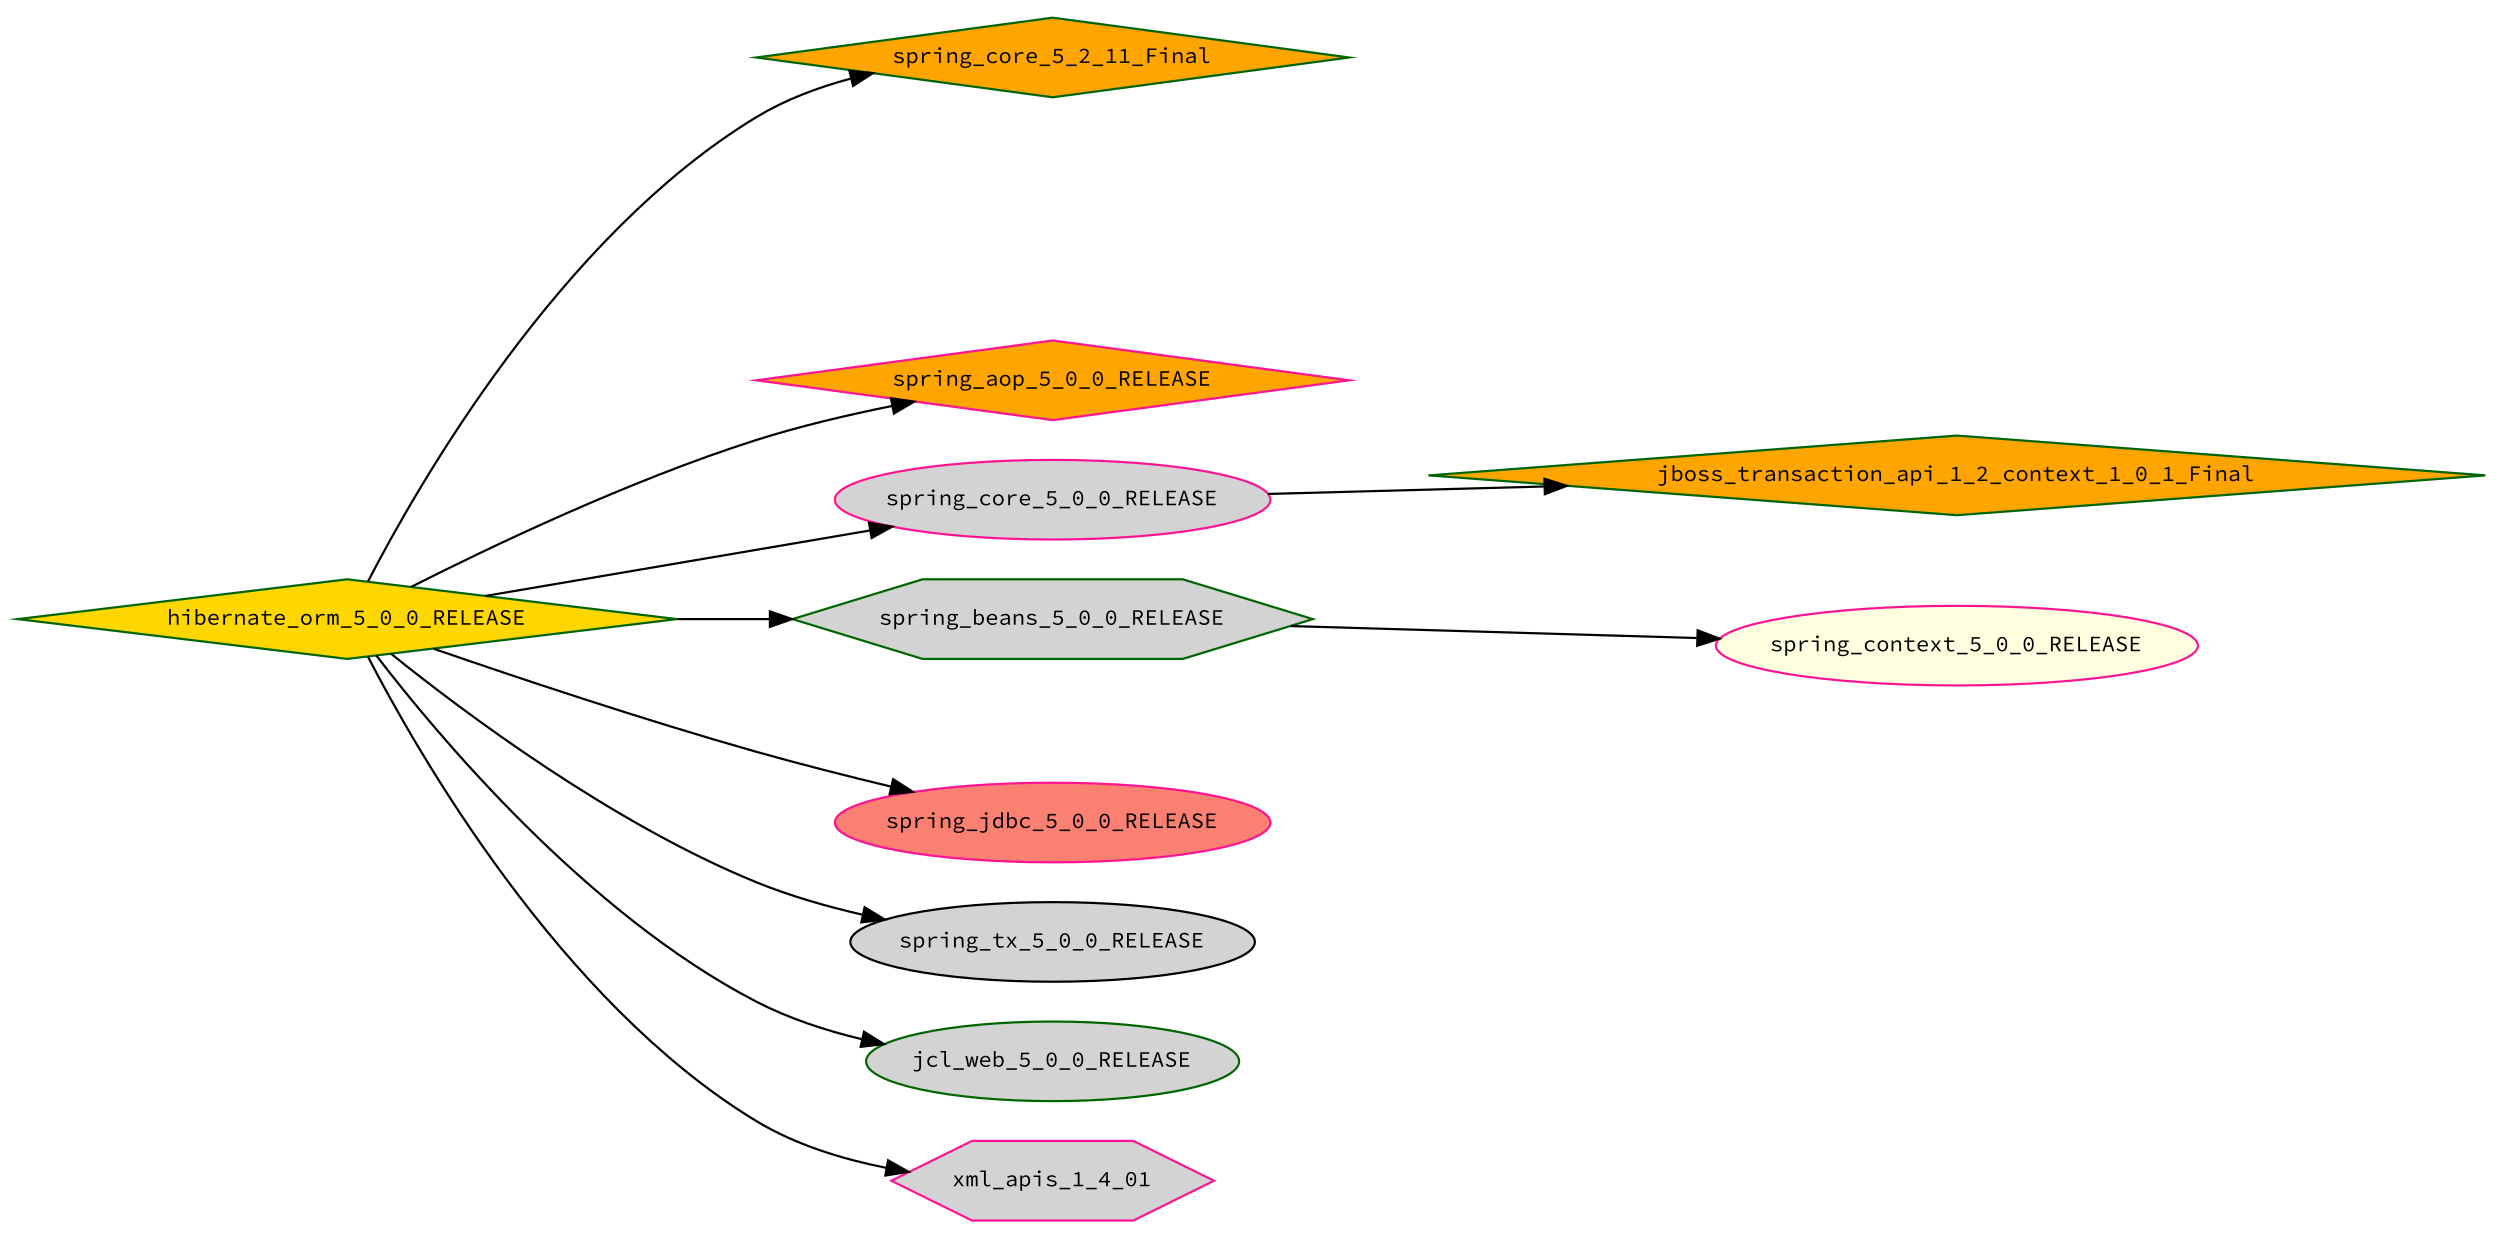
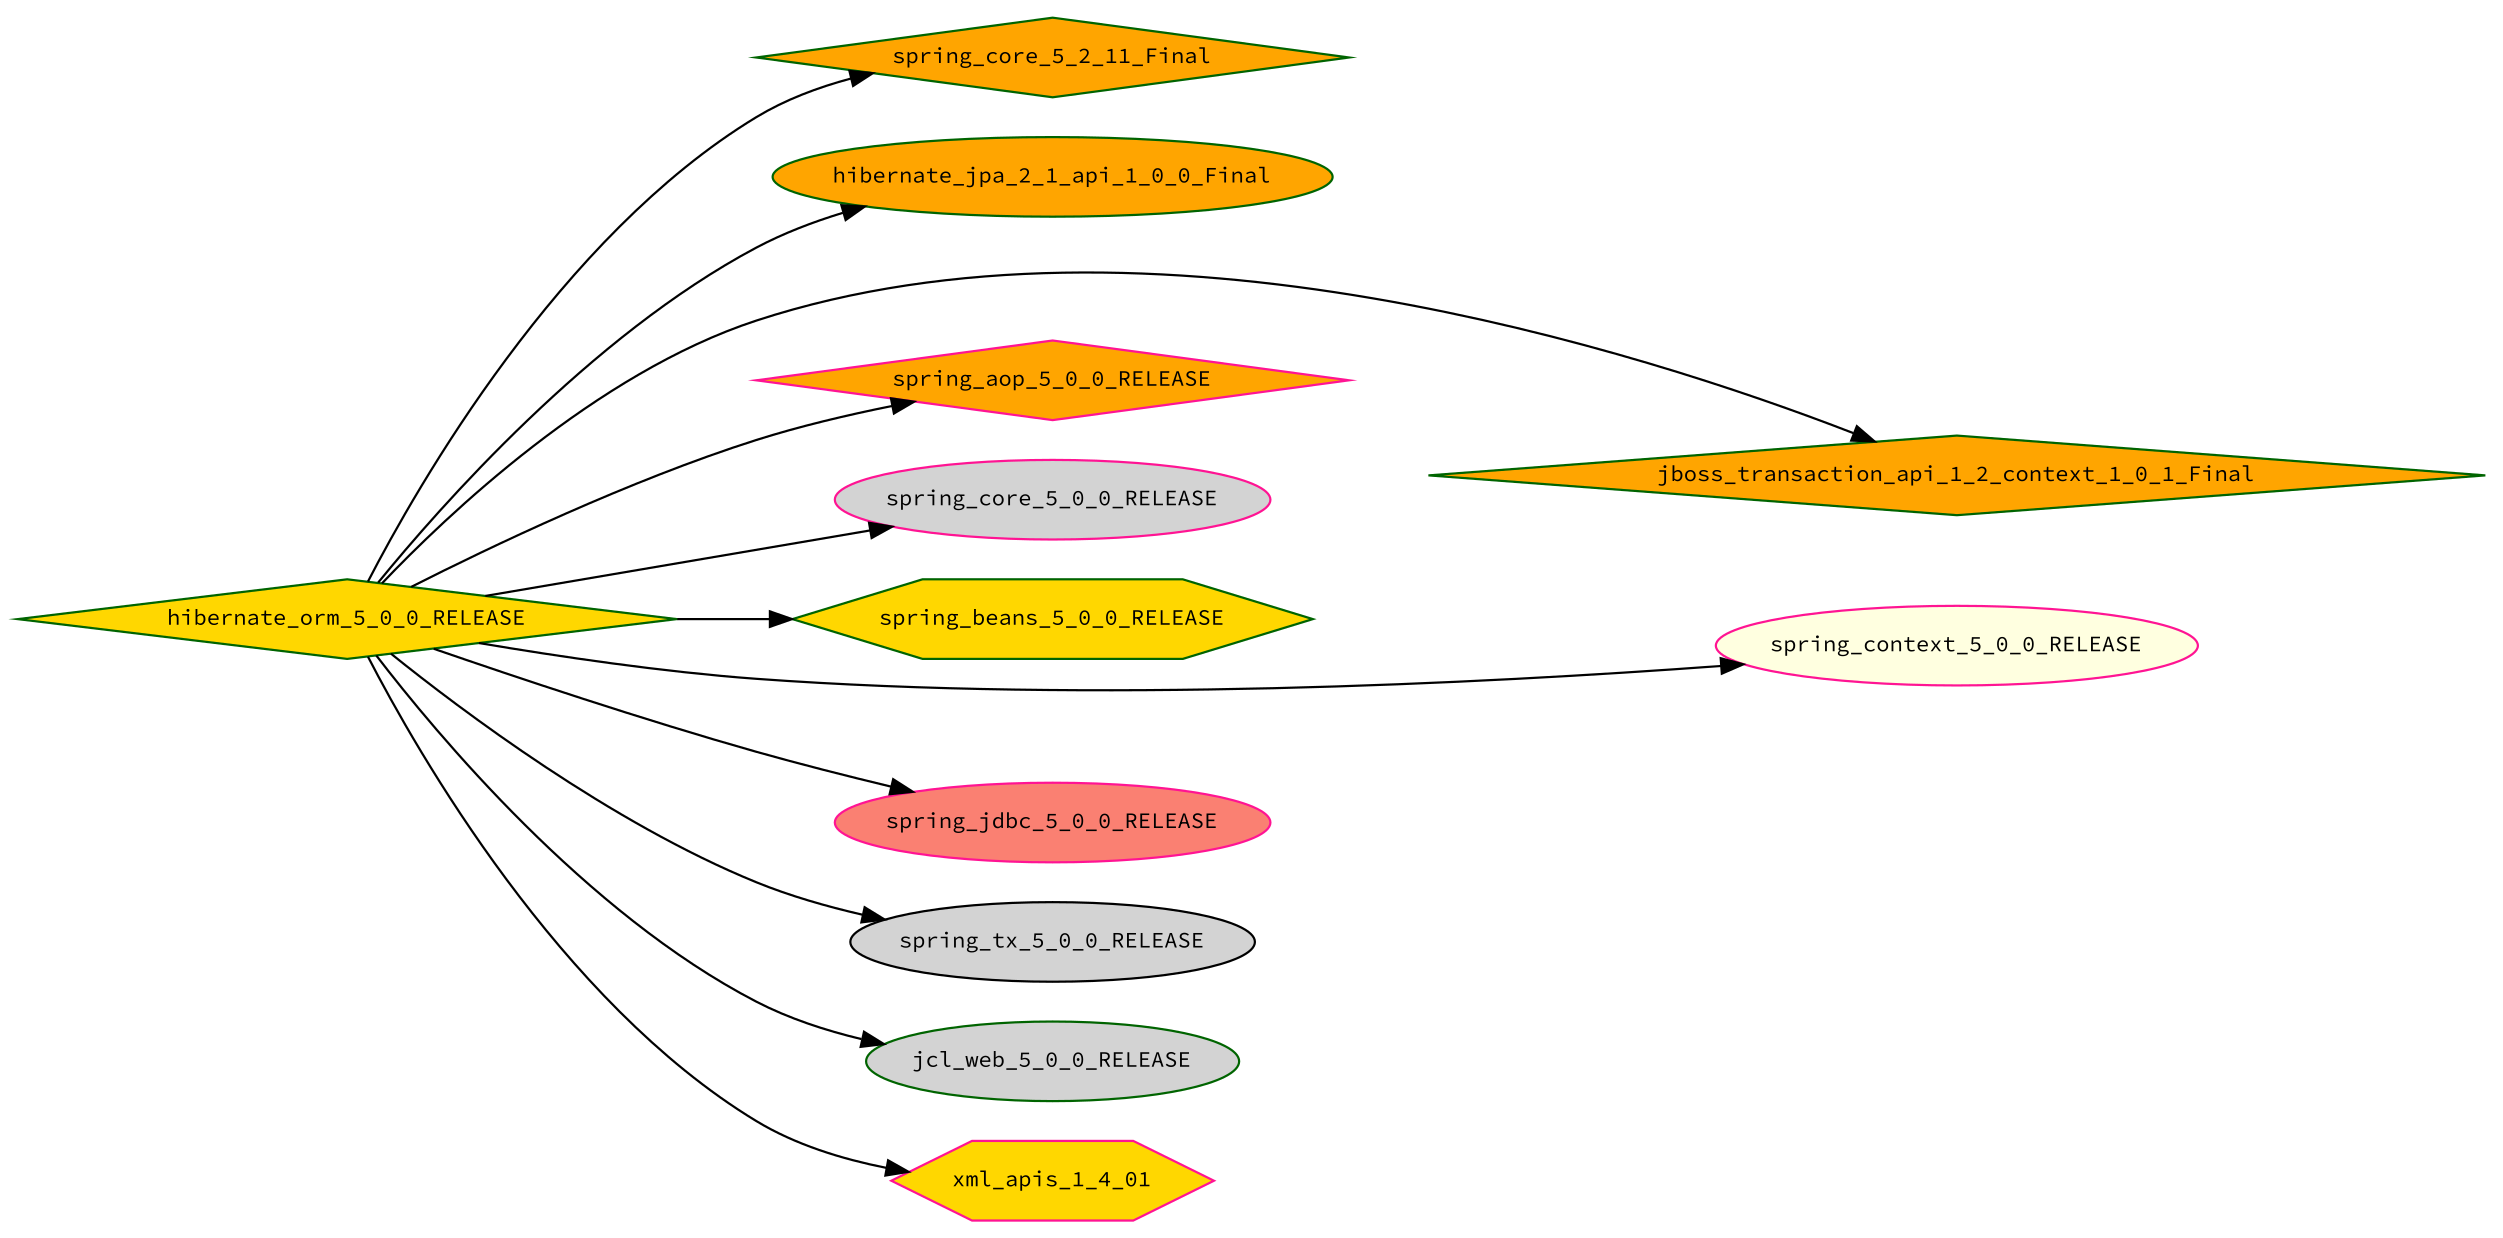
node "hibernate_jpa_2_1_api_1_0_0_Final": added
edge "spring_core_5_0_0_RELEASE" -> "jboss_transaction_api_1_2_context_1_0_1_Final": now "hibernate_orm_5_0_0_RELEASE" -> "jboss_transaction_api_1_2_context_1_0_1_Final"
node "spring_beans_5_0_0_RELEASE": fillcolor lightgrey -> gold
edge "spring_beans_5_0_0_RELEASE" -> "spring_context_5_0_0_RELEASE": now "hibernate_orm_5_0_0_RELEASE" -> "spring_context_5_0_0_RELEASE"
node "xml_apis_1_4_01": fillcolor lightgrey -> gold
